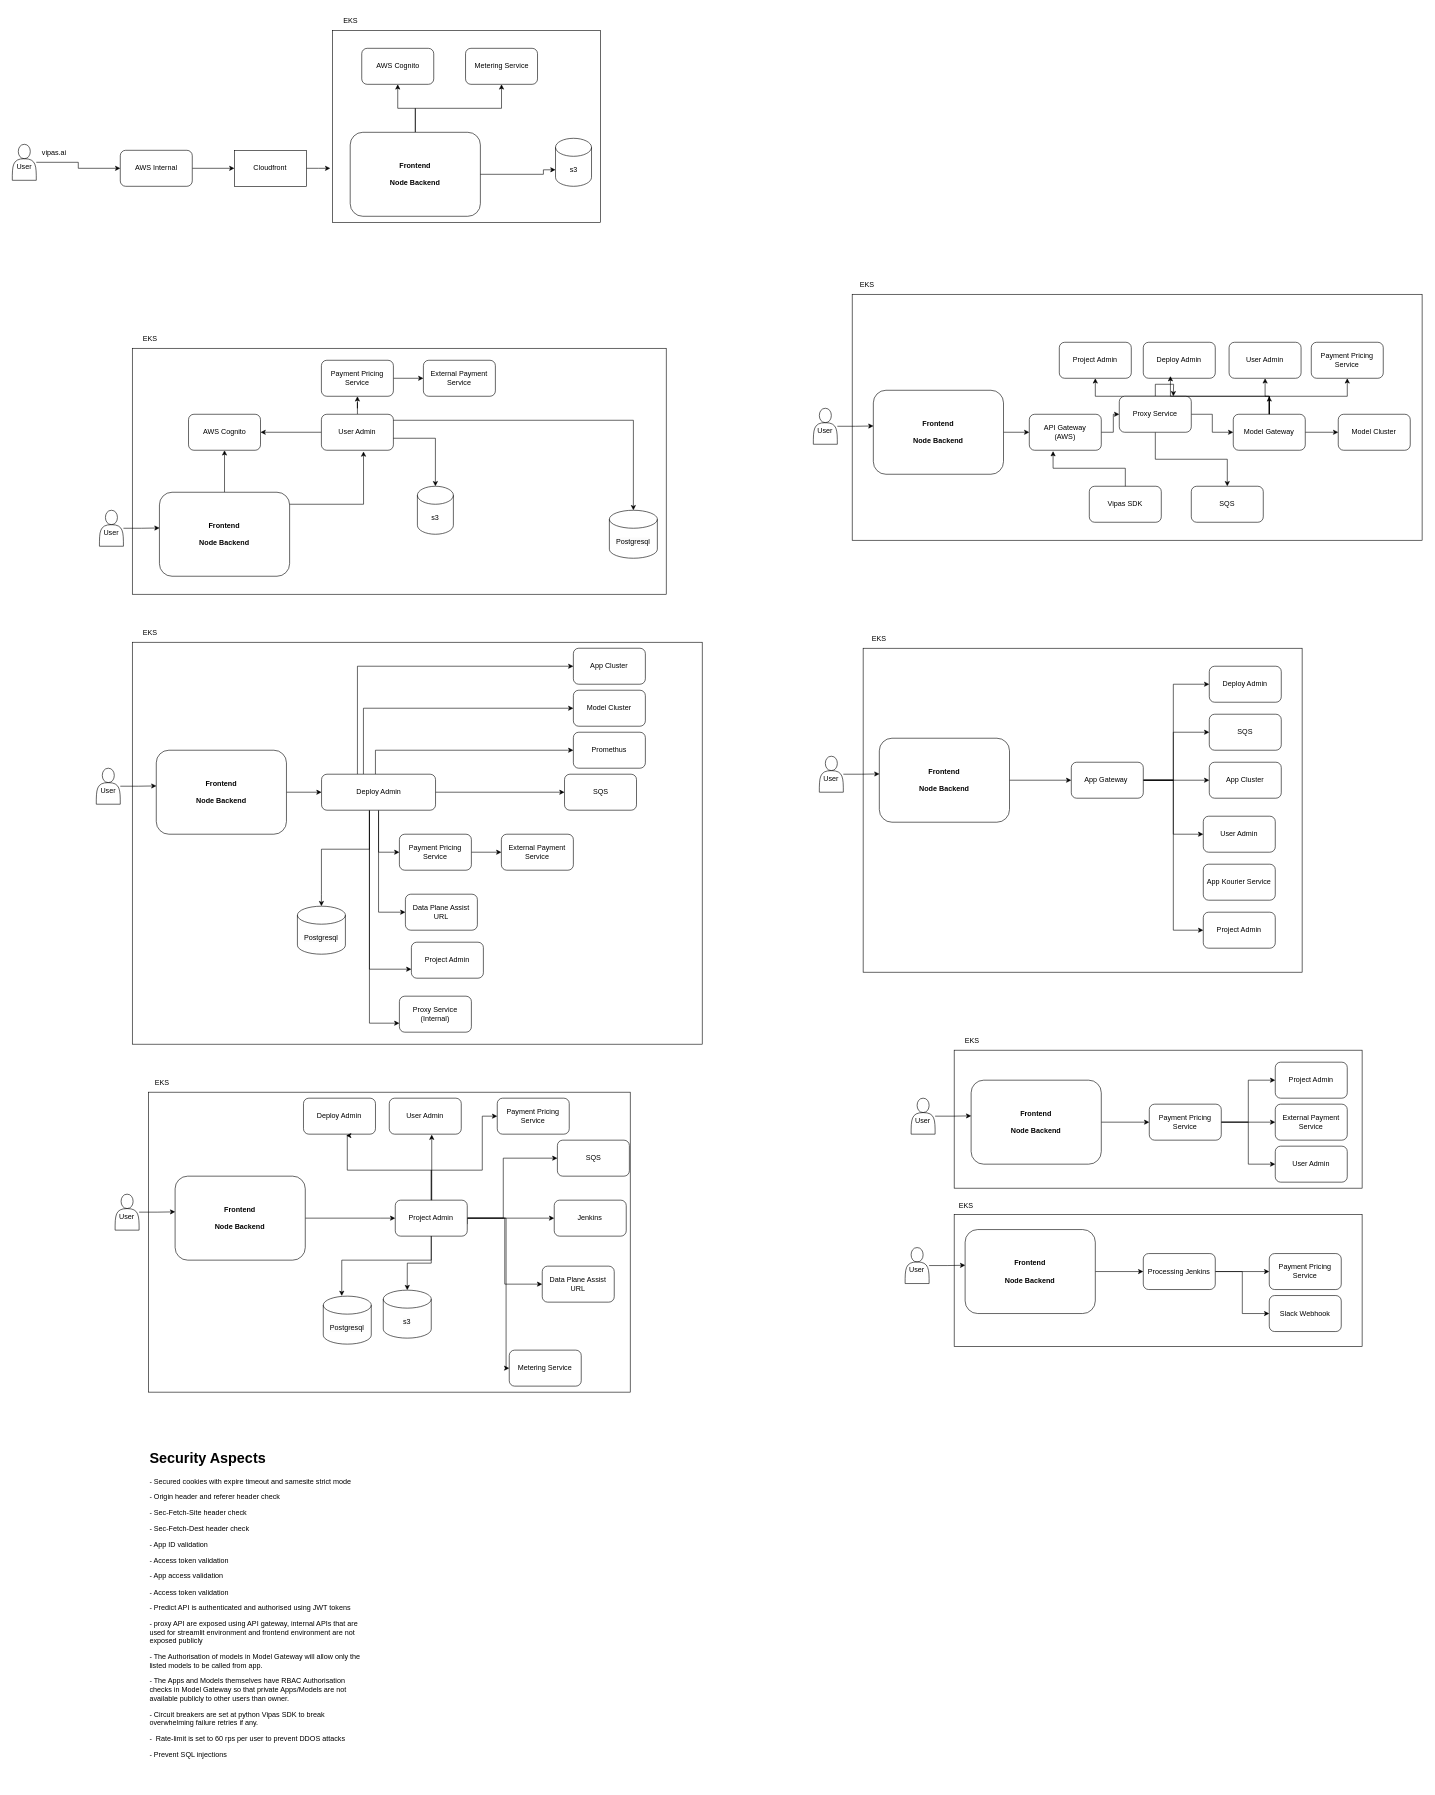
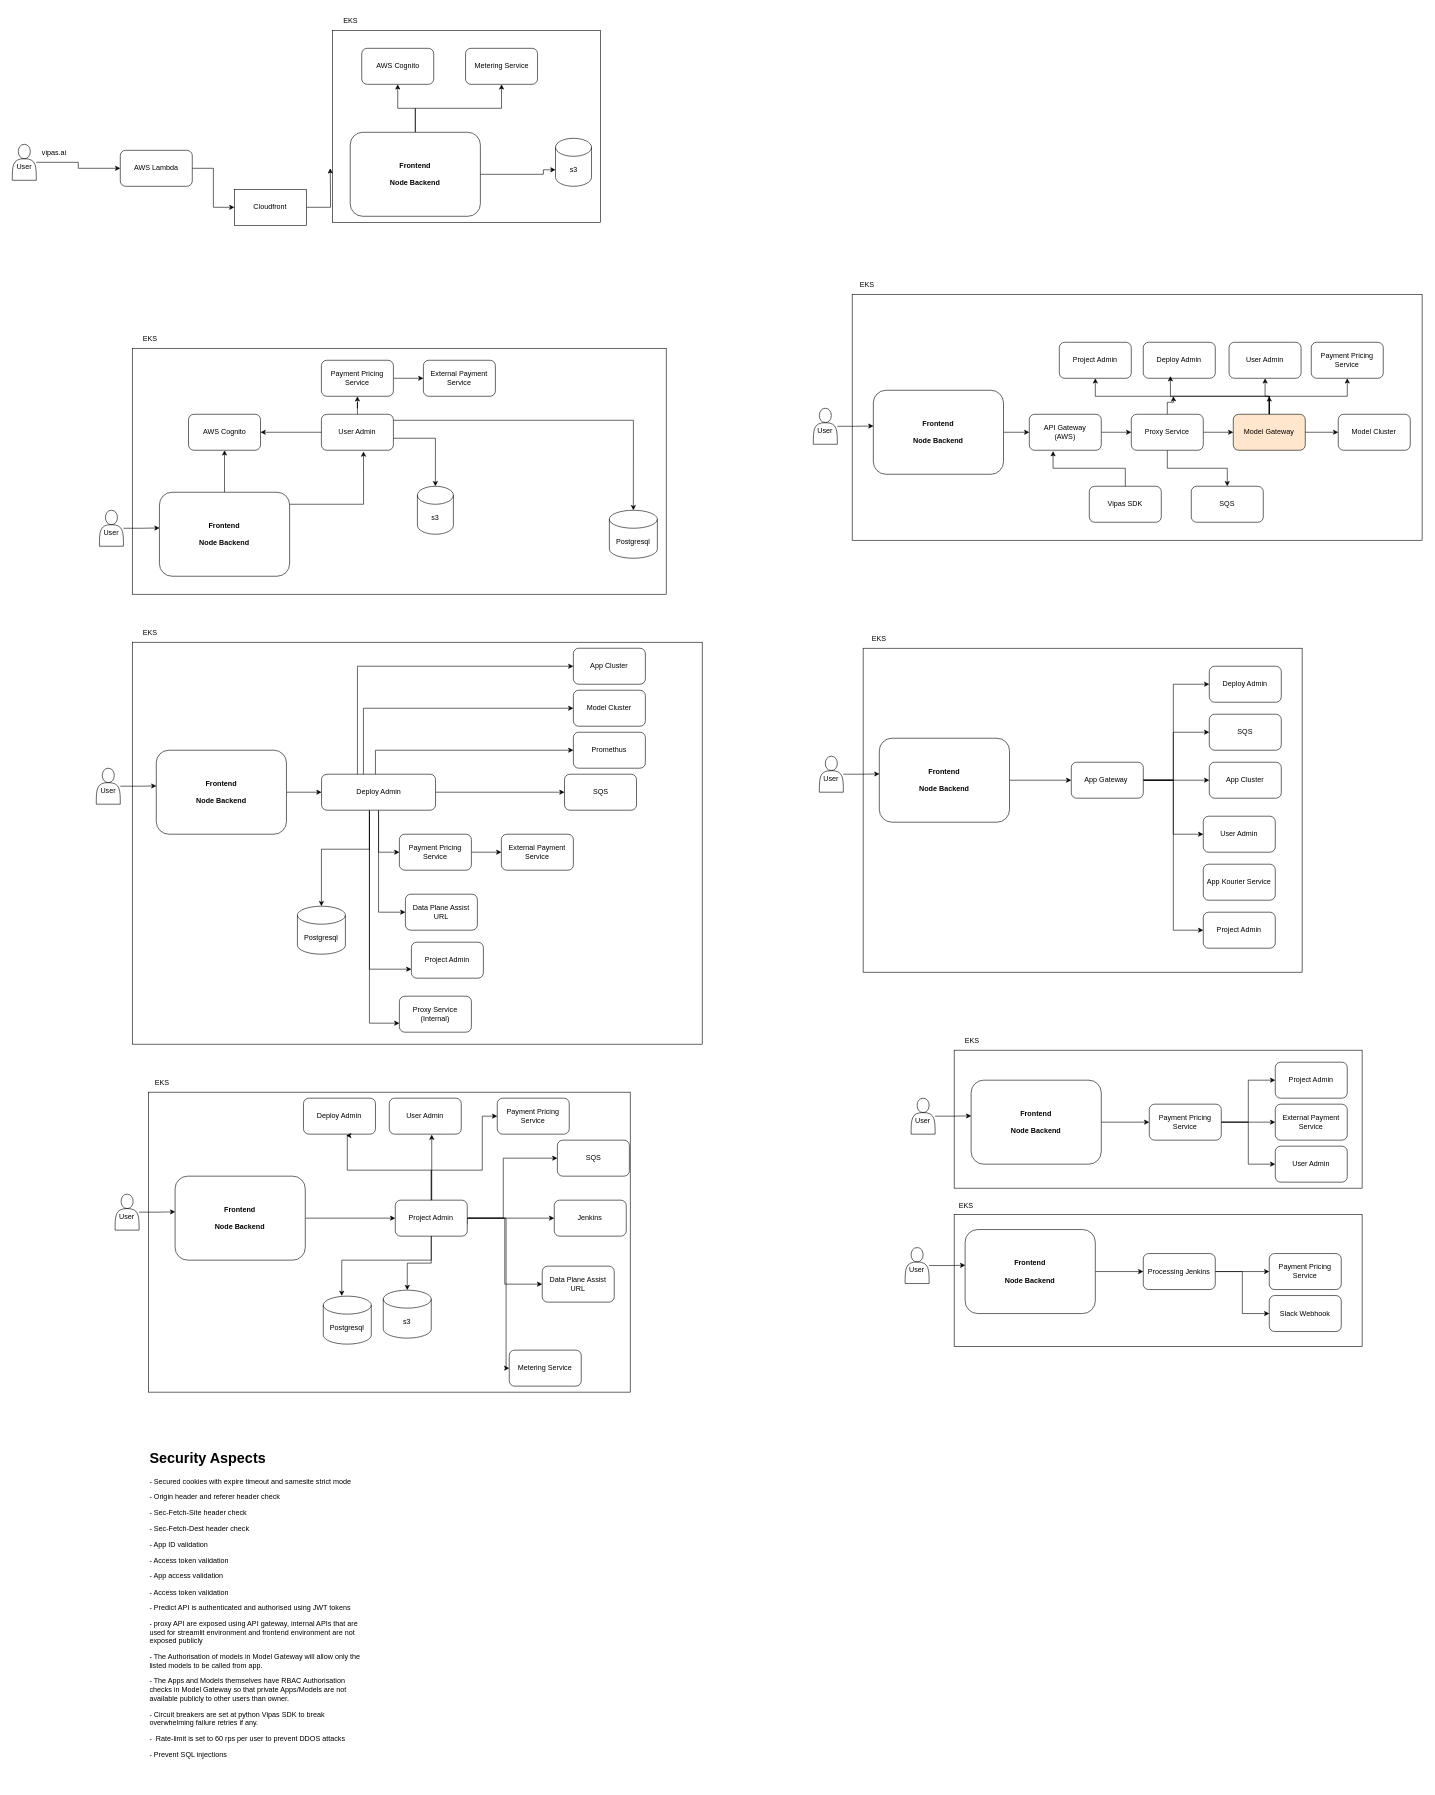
node "AWS Internal": label "AWS Internal" -> "AWS Lambda"
node "Cloudfront": moved (270, 168) -> (270, 207)
node "Proxy Service": moved (1155, 414) -> (1167, 432)
node "Model Gateway": fillcolor #ffffff -> #ffe6cc
